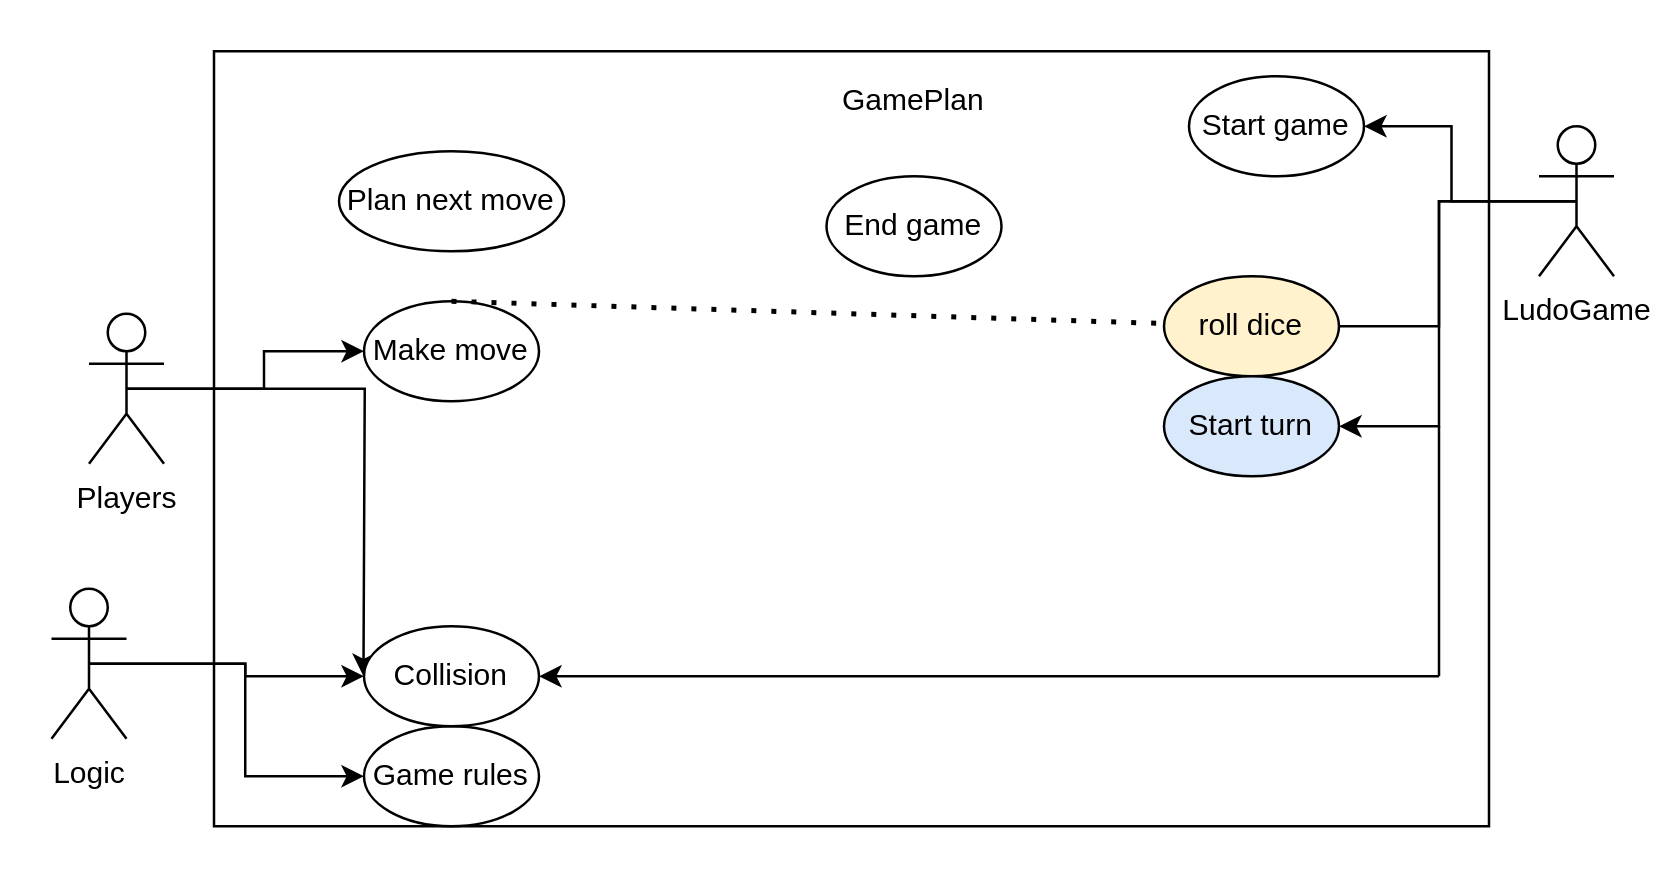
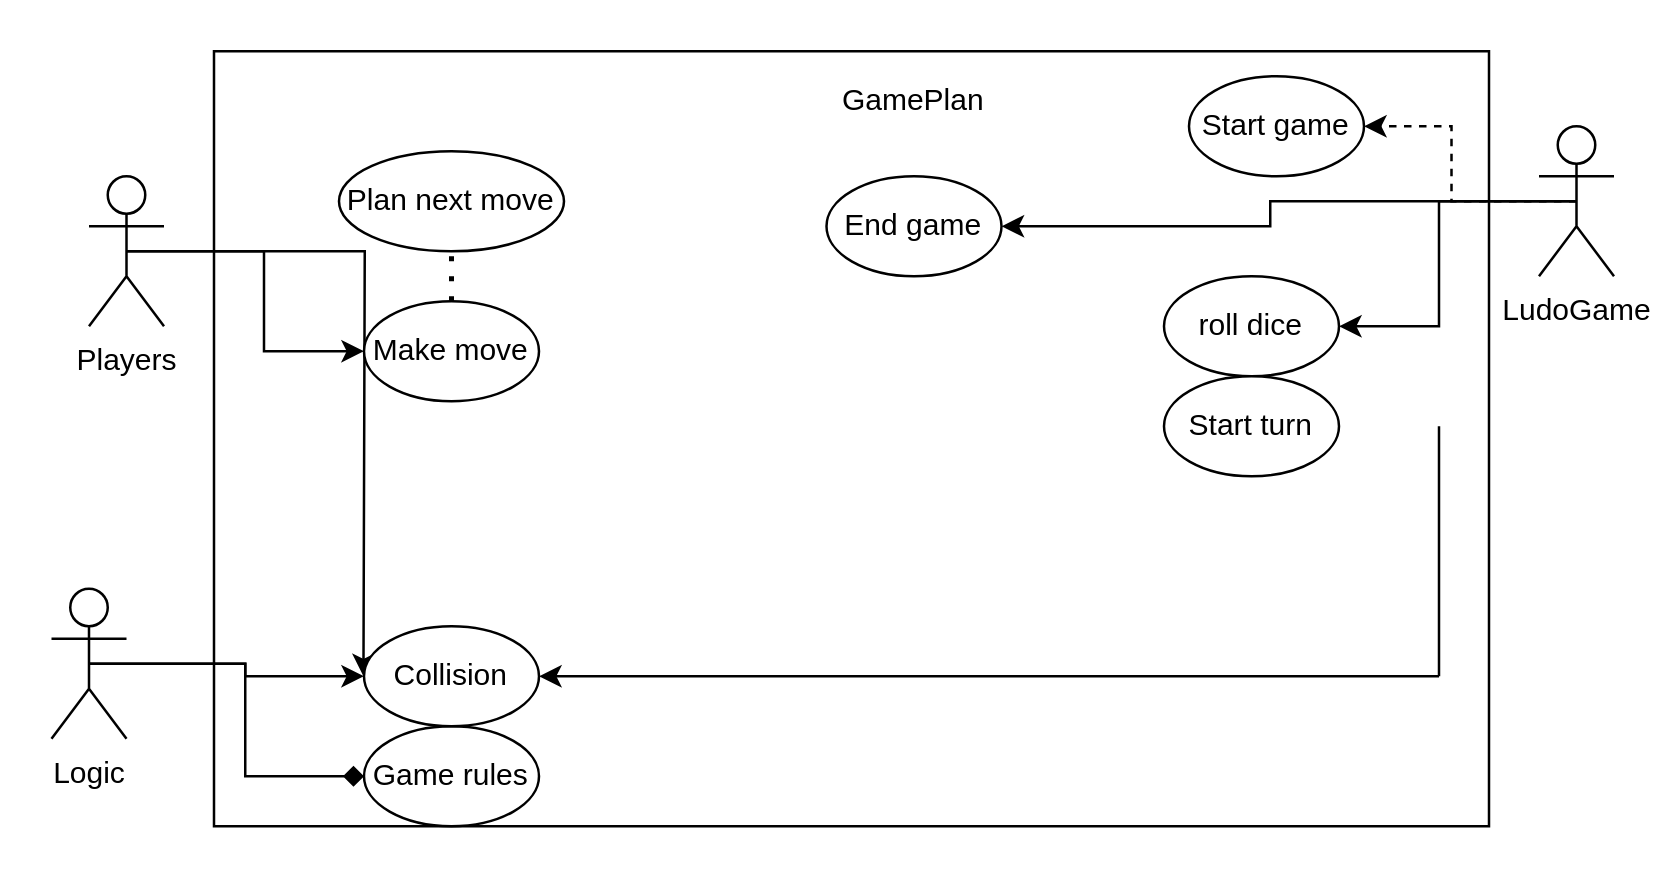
edge "LudoGame" -> "Start game": style solid -> dashed
edge "LudoGame" -> "End game": added
edge "roll dice" -- "Make move": now "Plan next move" -- "Make move"
node "roll dice": fillcolor #fff2cc -> #ffffff
edge "LudoGame" -- "roll dice": arrowhead none -> classic
node "Players": moved (126, 389) -> (126, 251)
edge "LudoGame" -> "Start turn": removed
node "Start turn": fillcolor #dae8fc -> #ffffff
edge "Logic" -> "Game rules": arrowhead classic -> diamond
